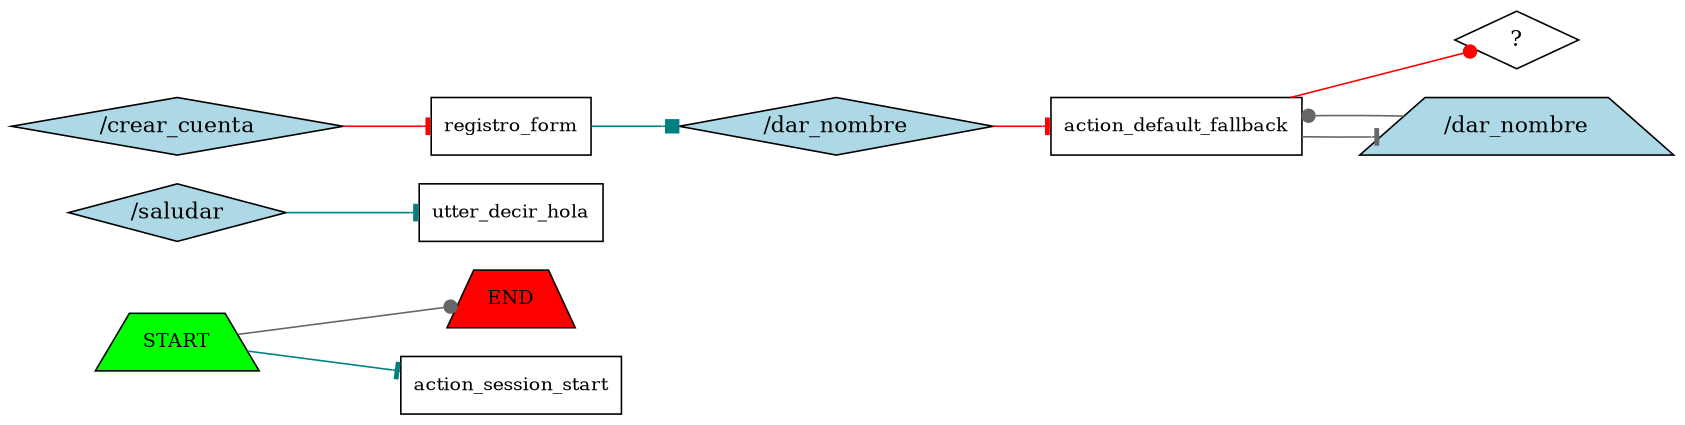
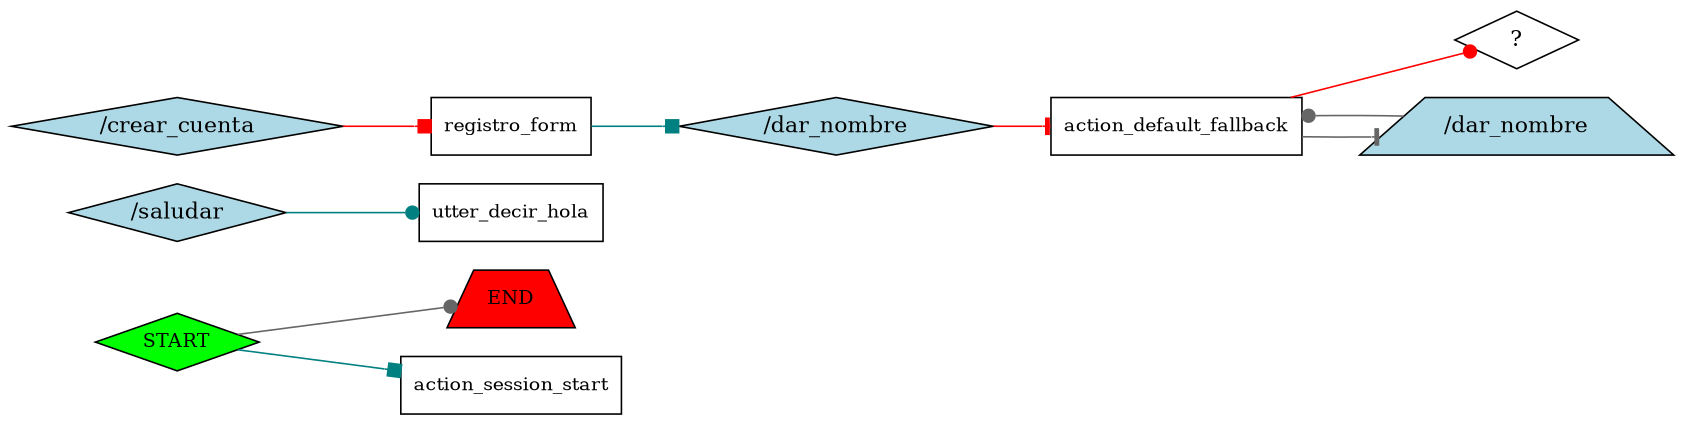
edge "/crear_cuenta" -> "registro_form": arrowhead tee -> box
edge "/saludar" -> "utter_decir_hola": arrowhead tee -> dot
node "START": shape trapezium -> diamond
edge "START" -> "action_session_start": arrowhead tee -> box
